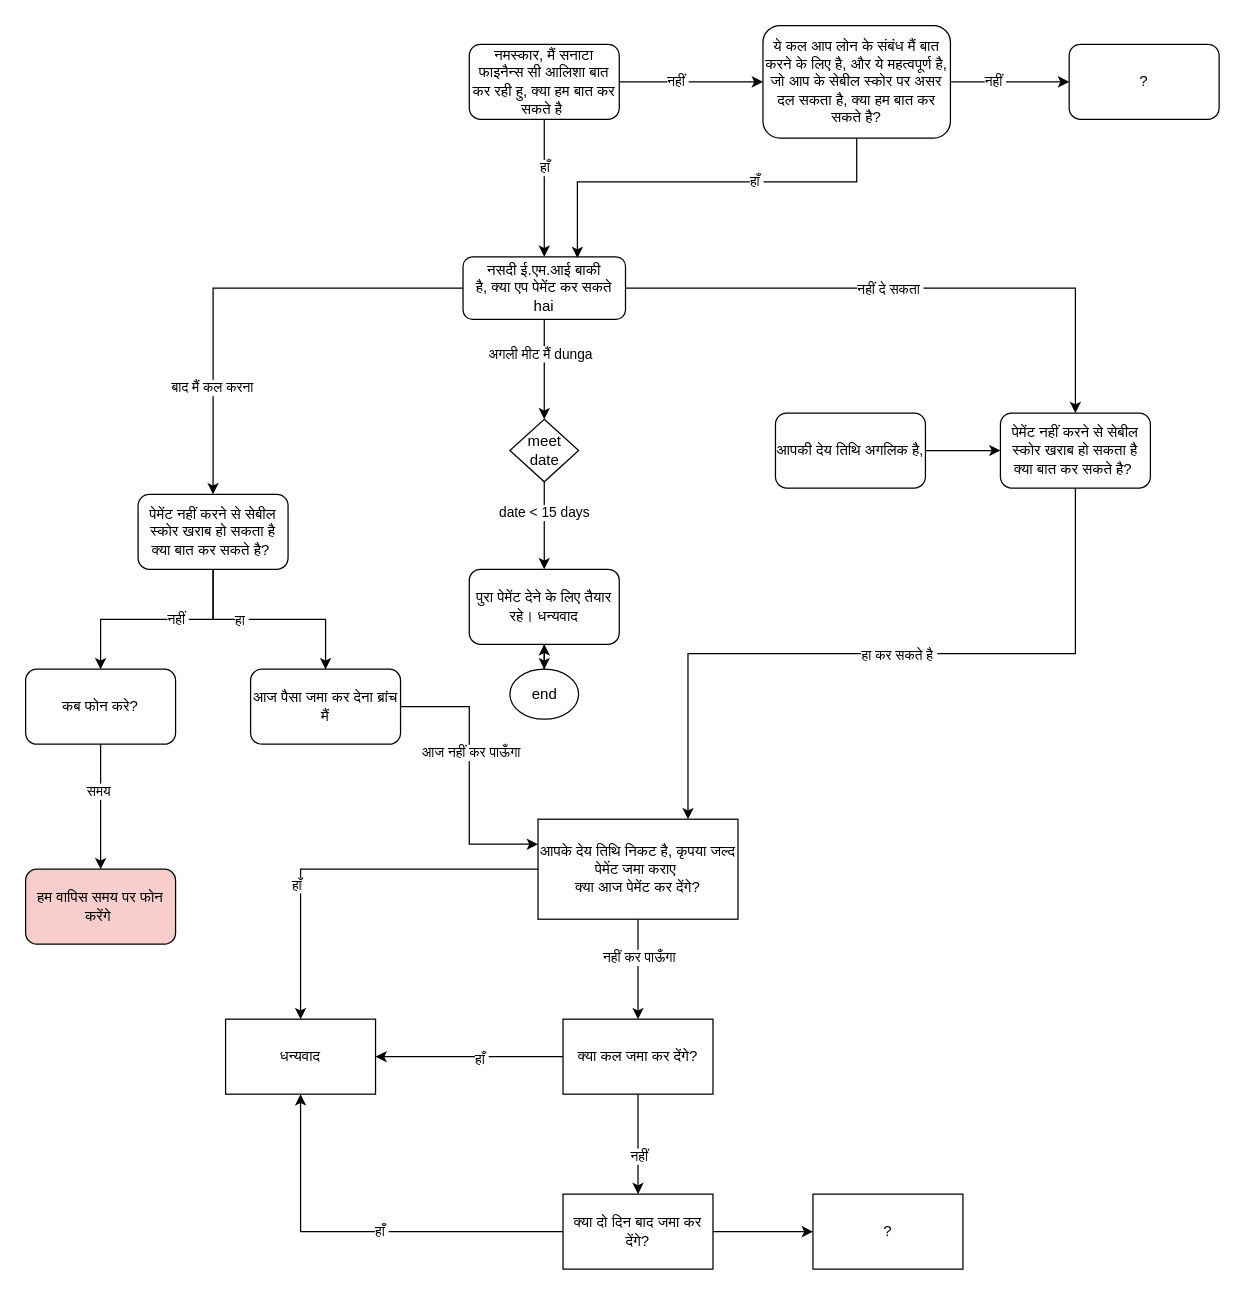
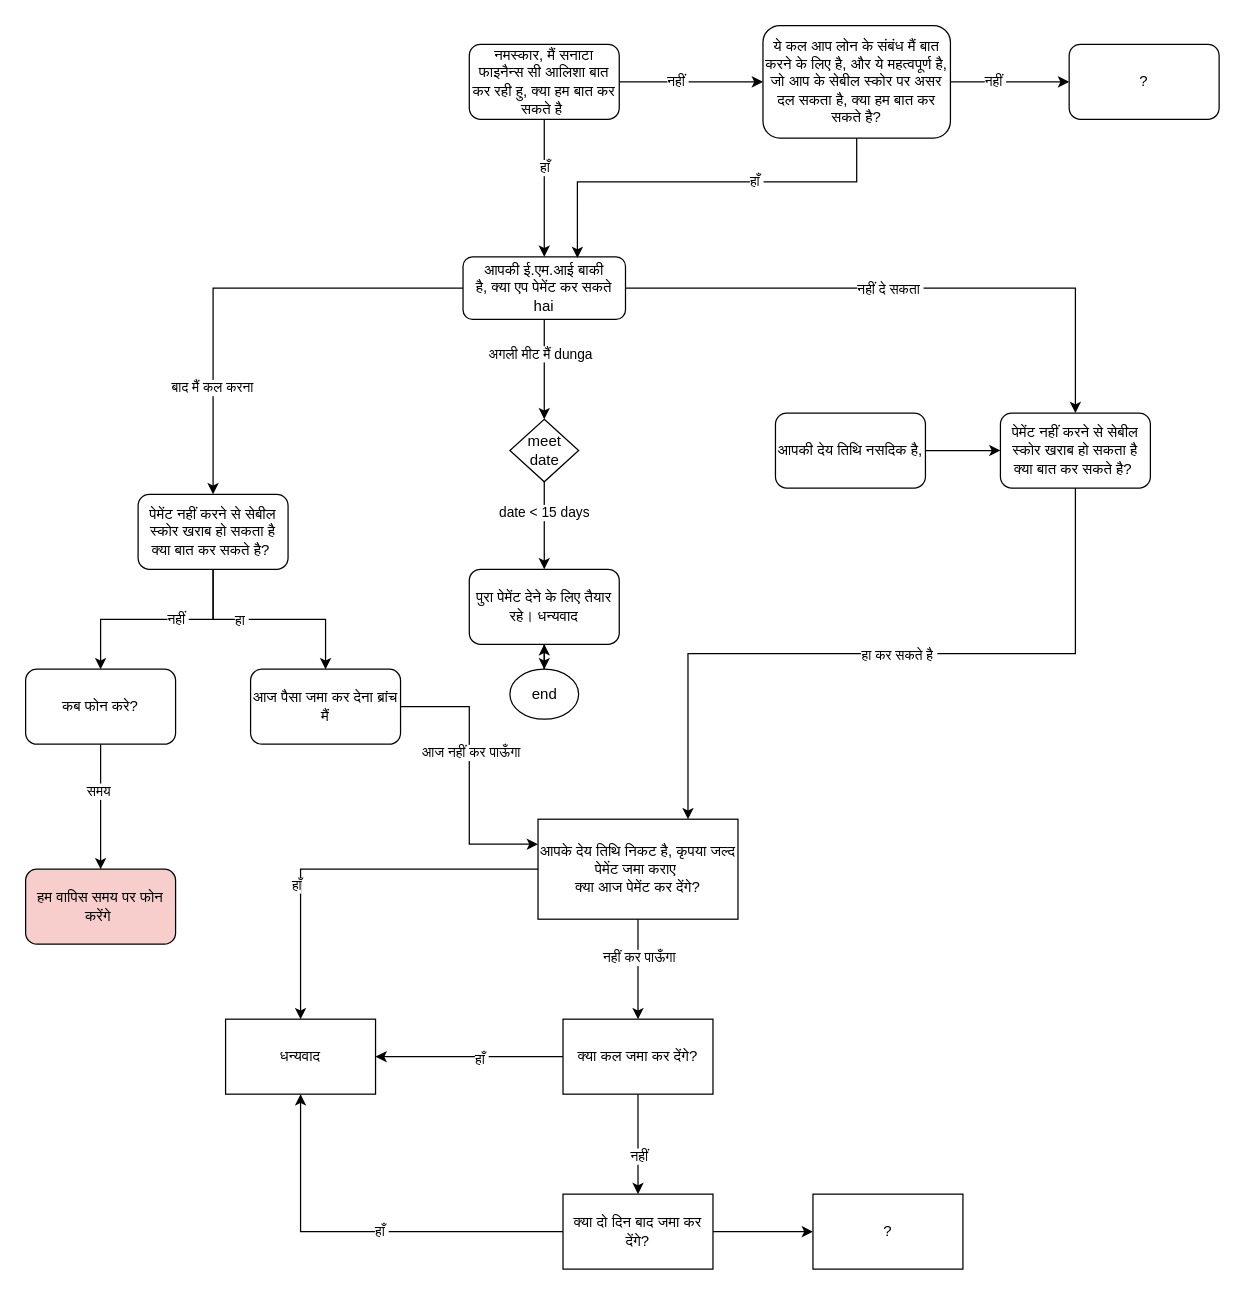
node "नसदी ई.एम.आई बाकी है, क्या एप पेमेंट कर सकते hai": label "नसदी ई.एम.आई बाकी है, क्या एप पेमेंट कर सकते hai" -> "आपकी ई.एम.आई बाकी है, क्या एप पेमेंट कर सकते hai"
node "आपकी देय तिथि अगलिक है,": label "आपकी देय तिथि अगलिक है," -> "आपकी देय तिथि नसदिक है,"
